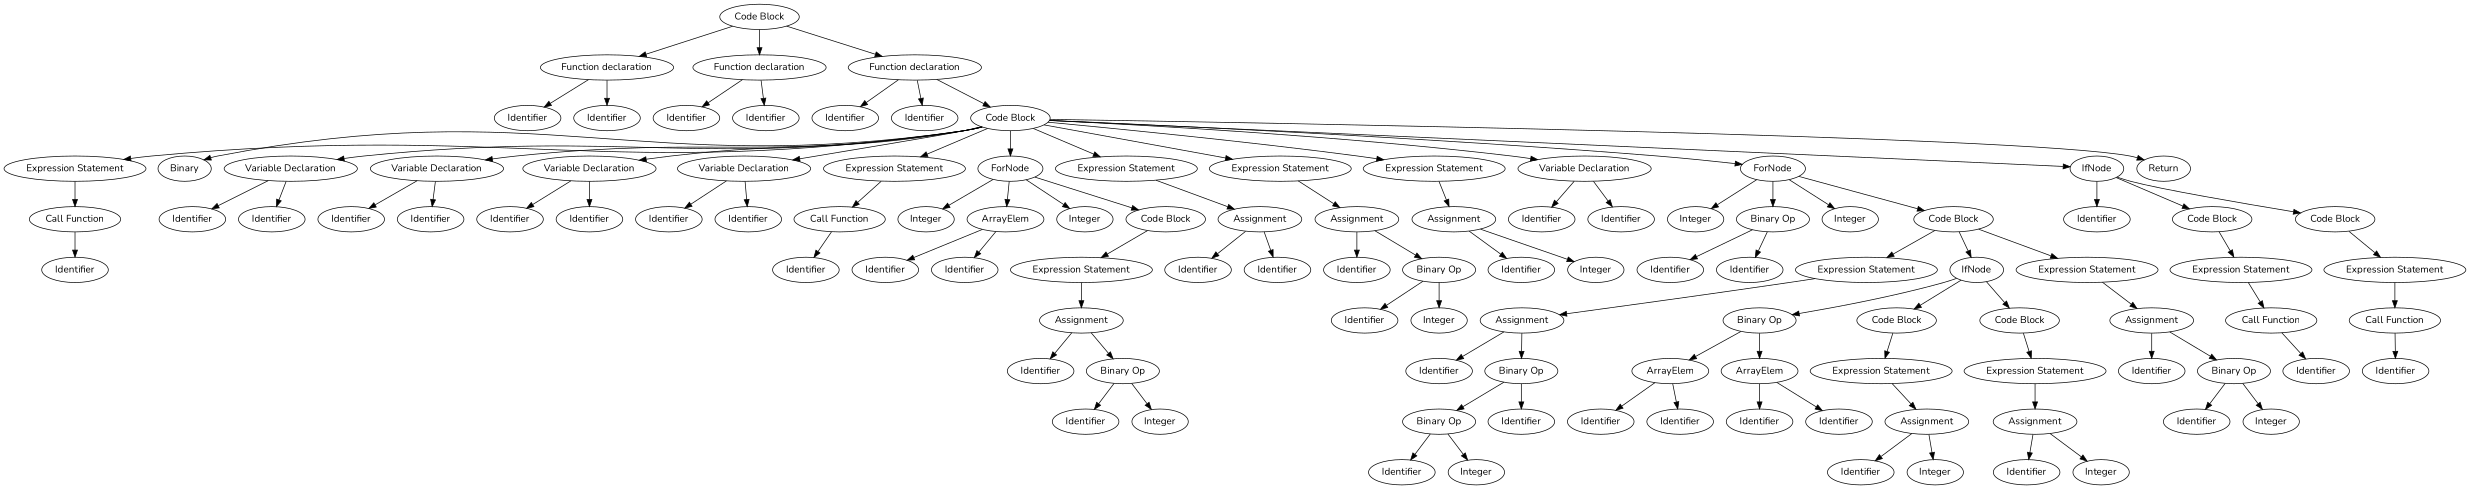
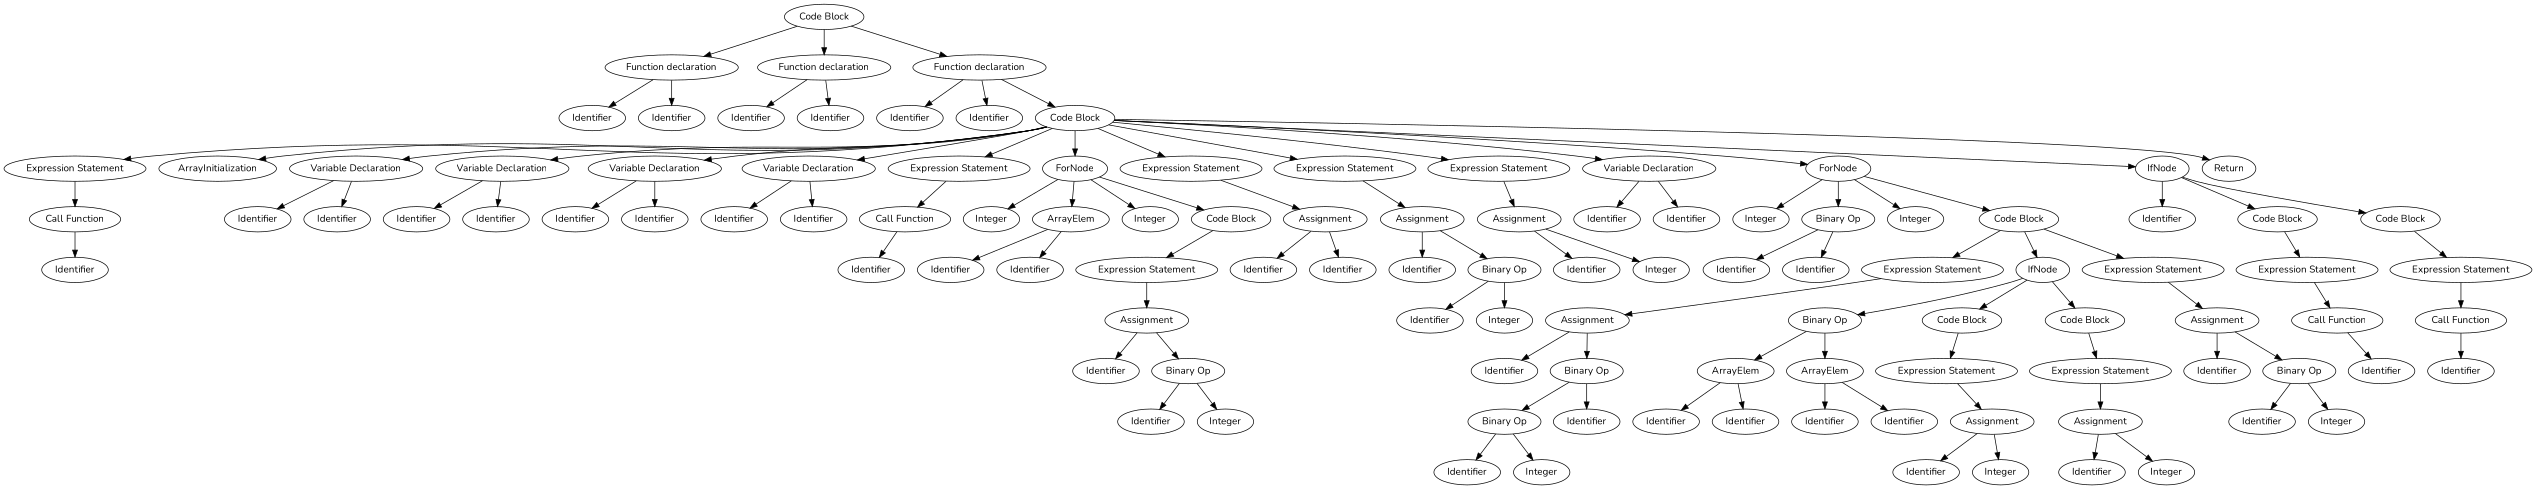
node "Binary": label "Binary" -> "ArrayInitialization"
